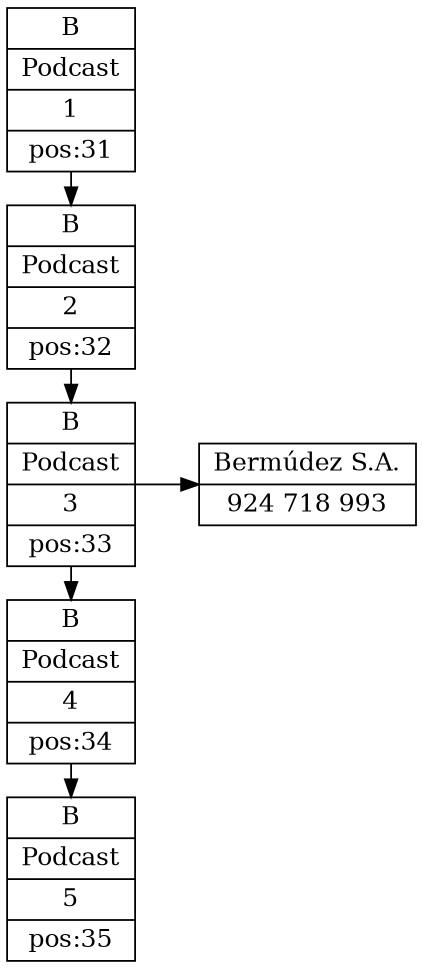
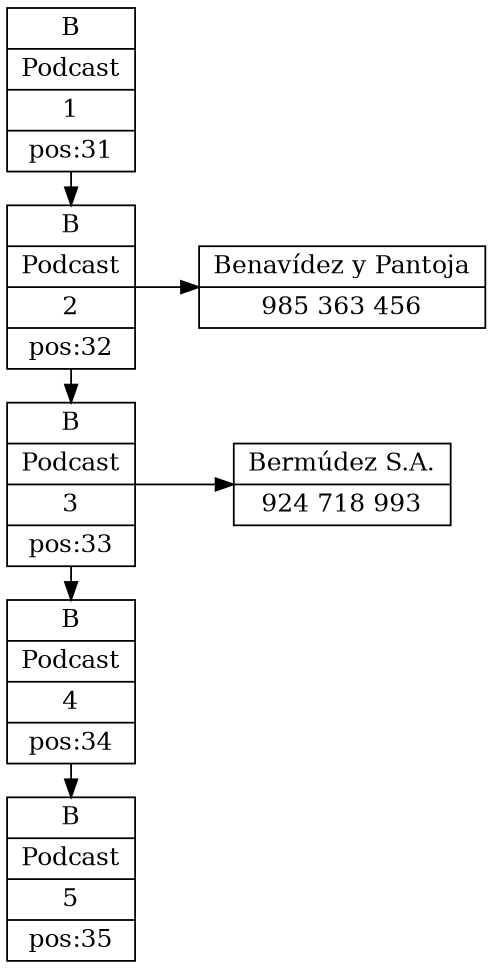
node "Benavídez y Pantoja": added
